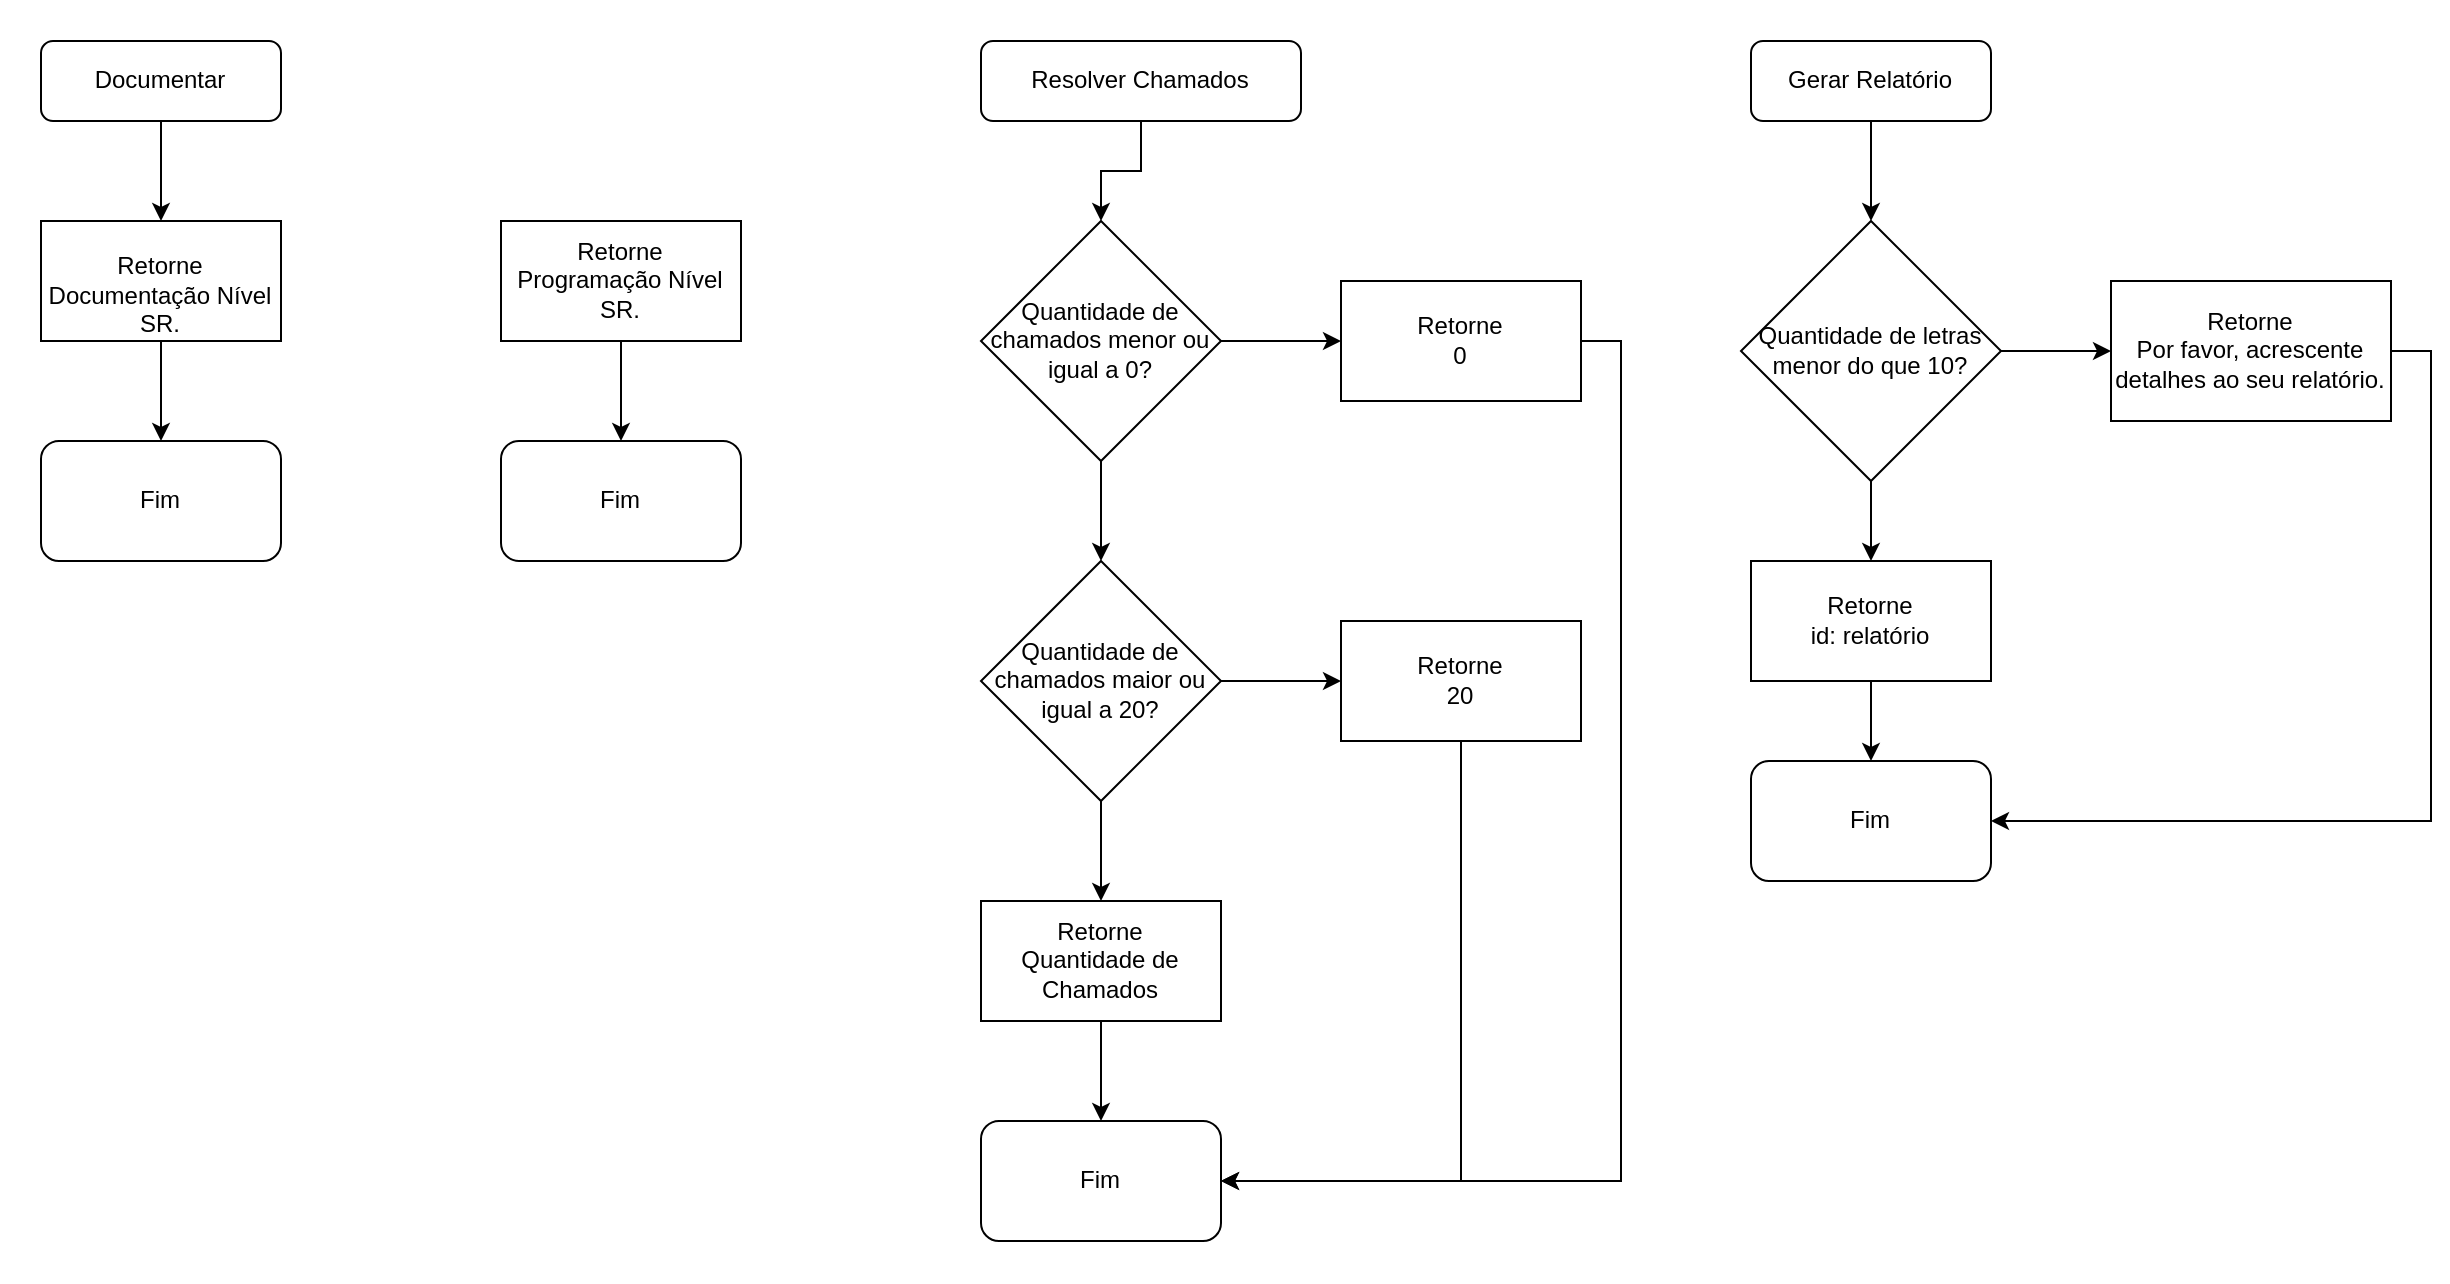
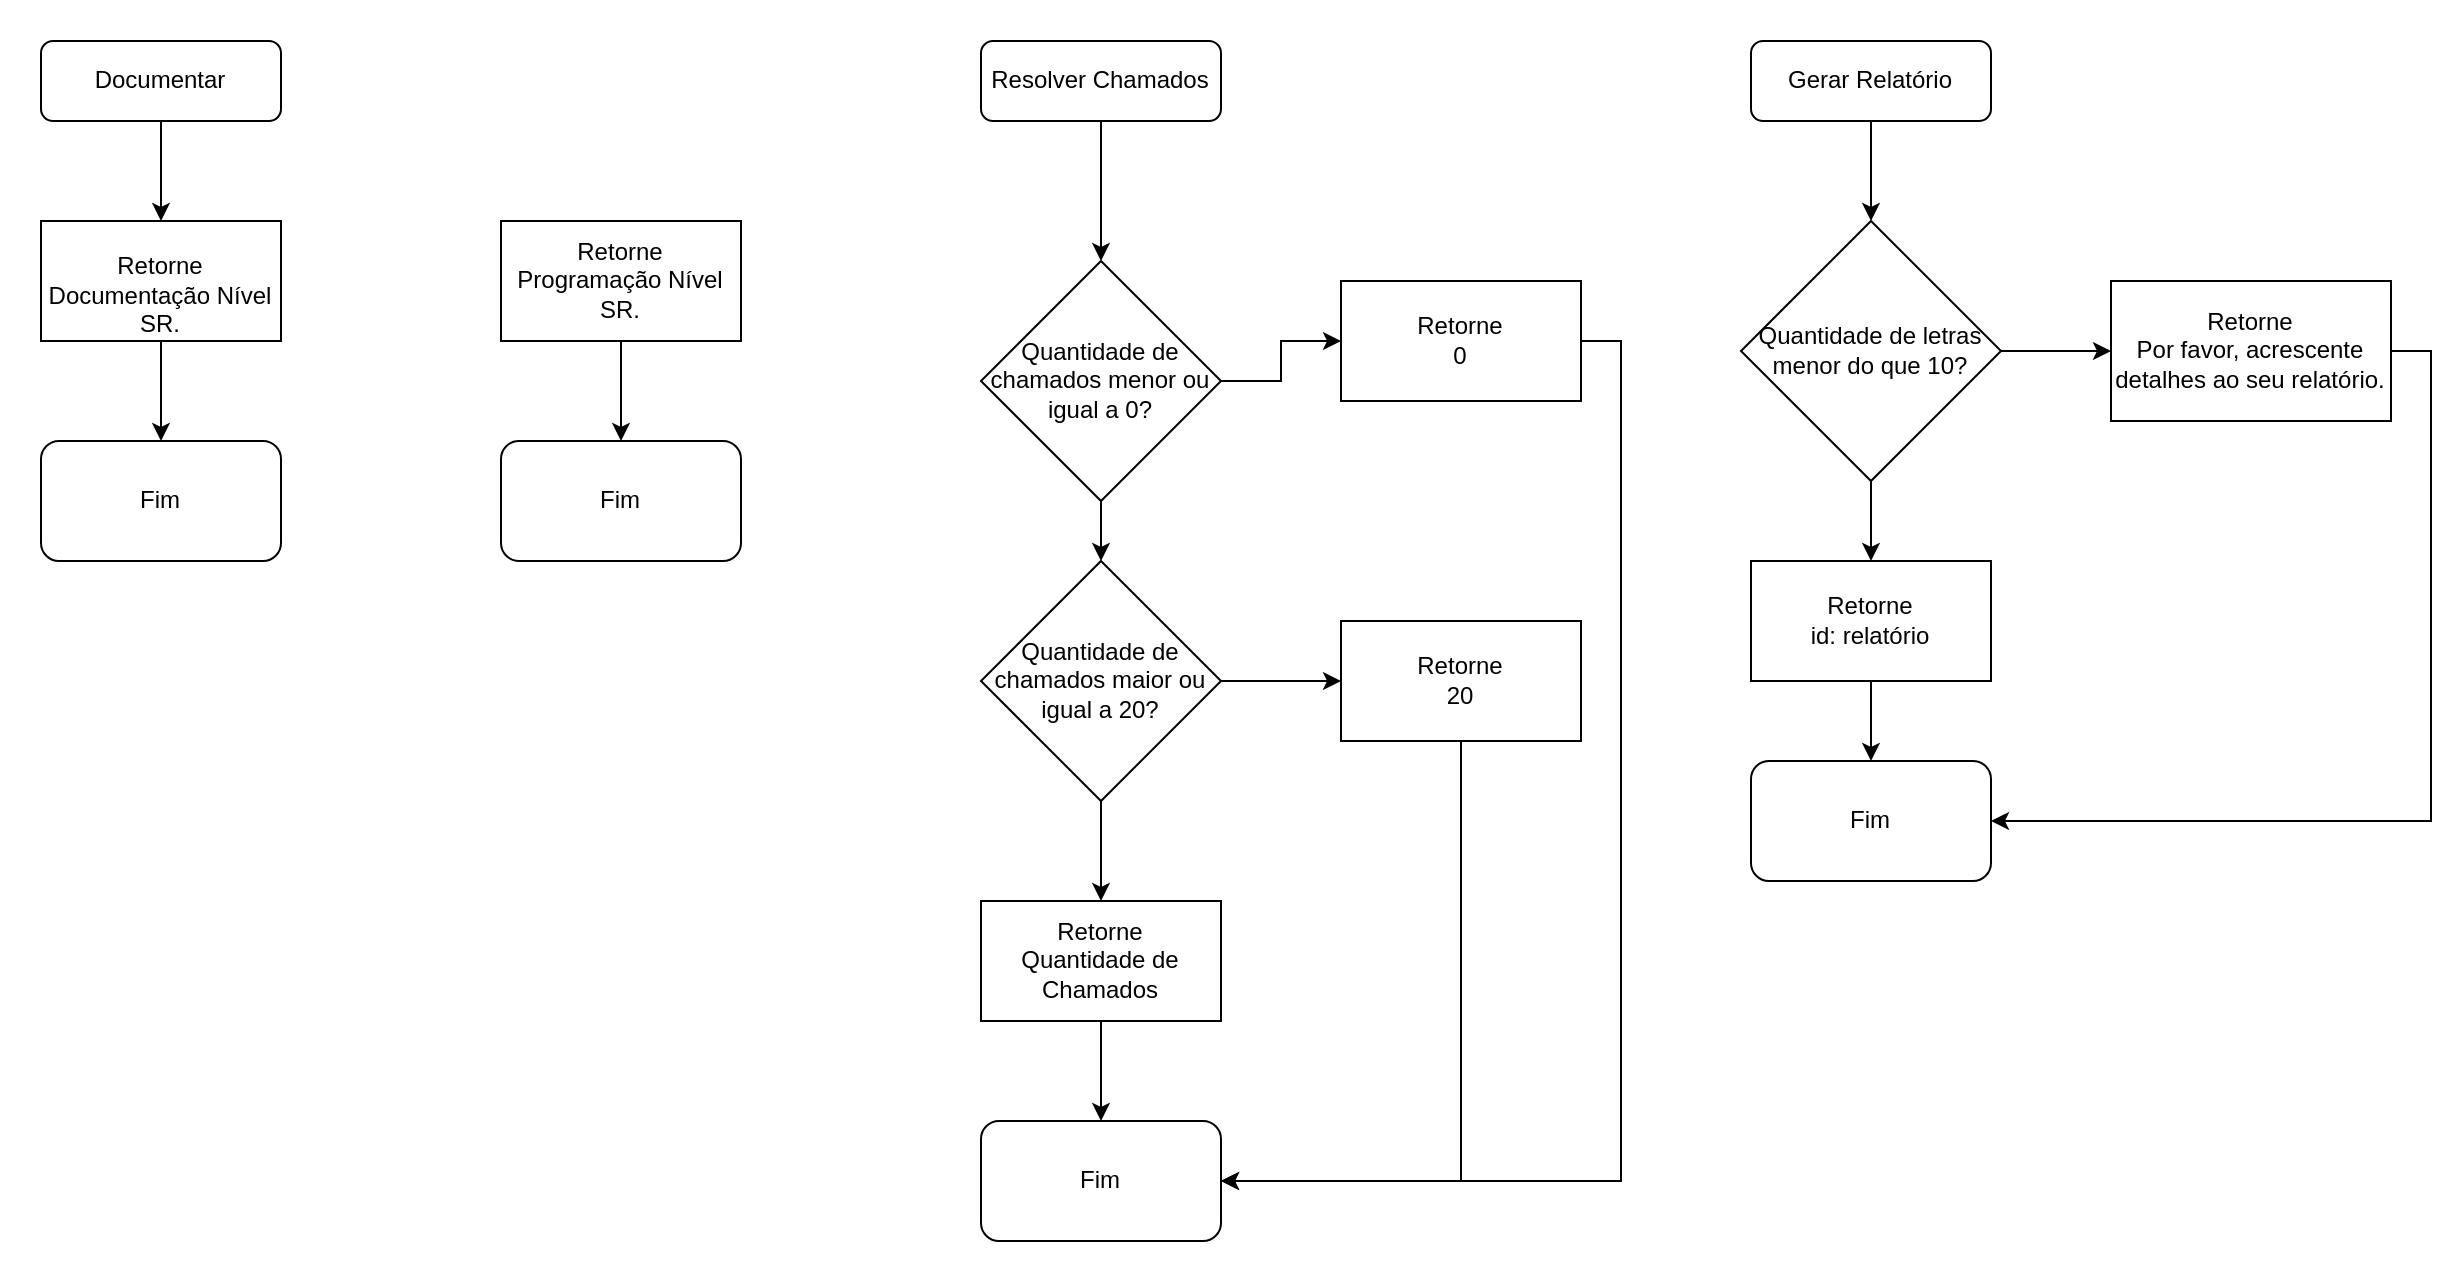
node "Resolver Chamados": size 320x80 -> 240x80
node "Quantidade de chamados menor ou igual a 0?": moved (1101, 341) -> (1101, 381)
